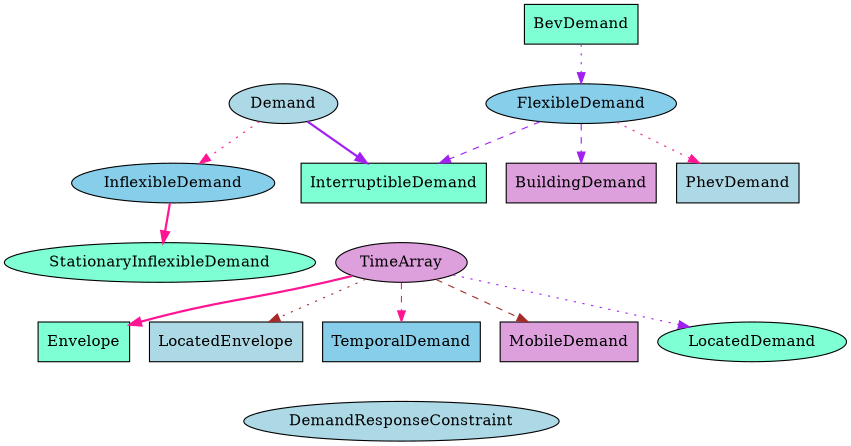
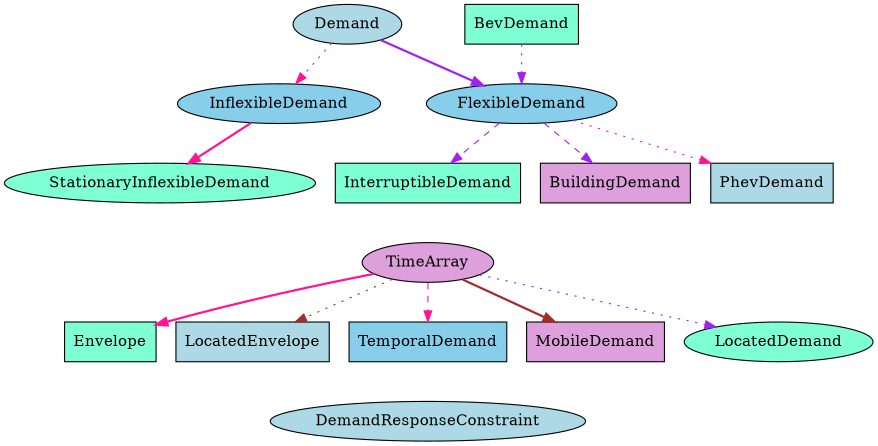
edge "Demand" -> "InterruptibleDemand": now "Demand" -> "FlexibleDemand"
edge "TimeArray" -> "MobileDemand": style dashed -> bold
